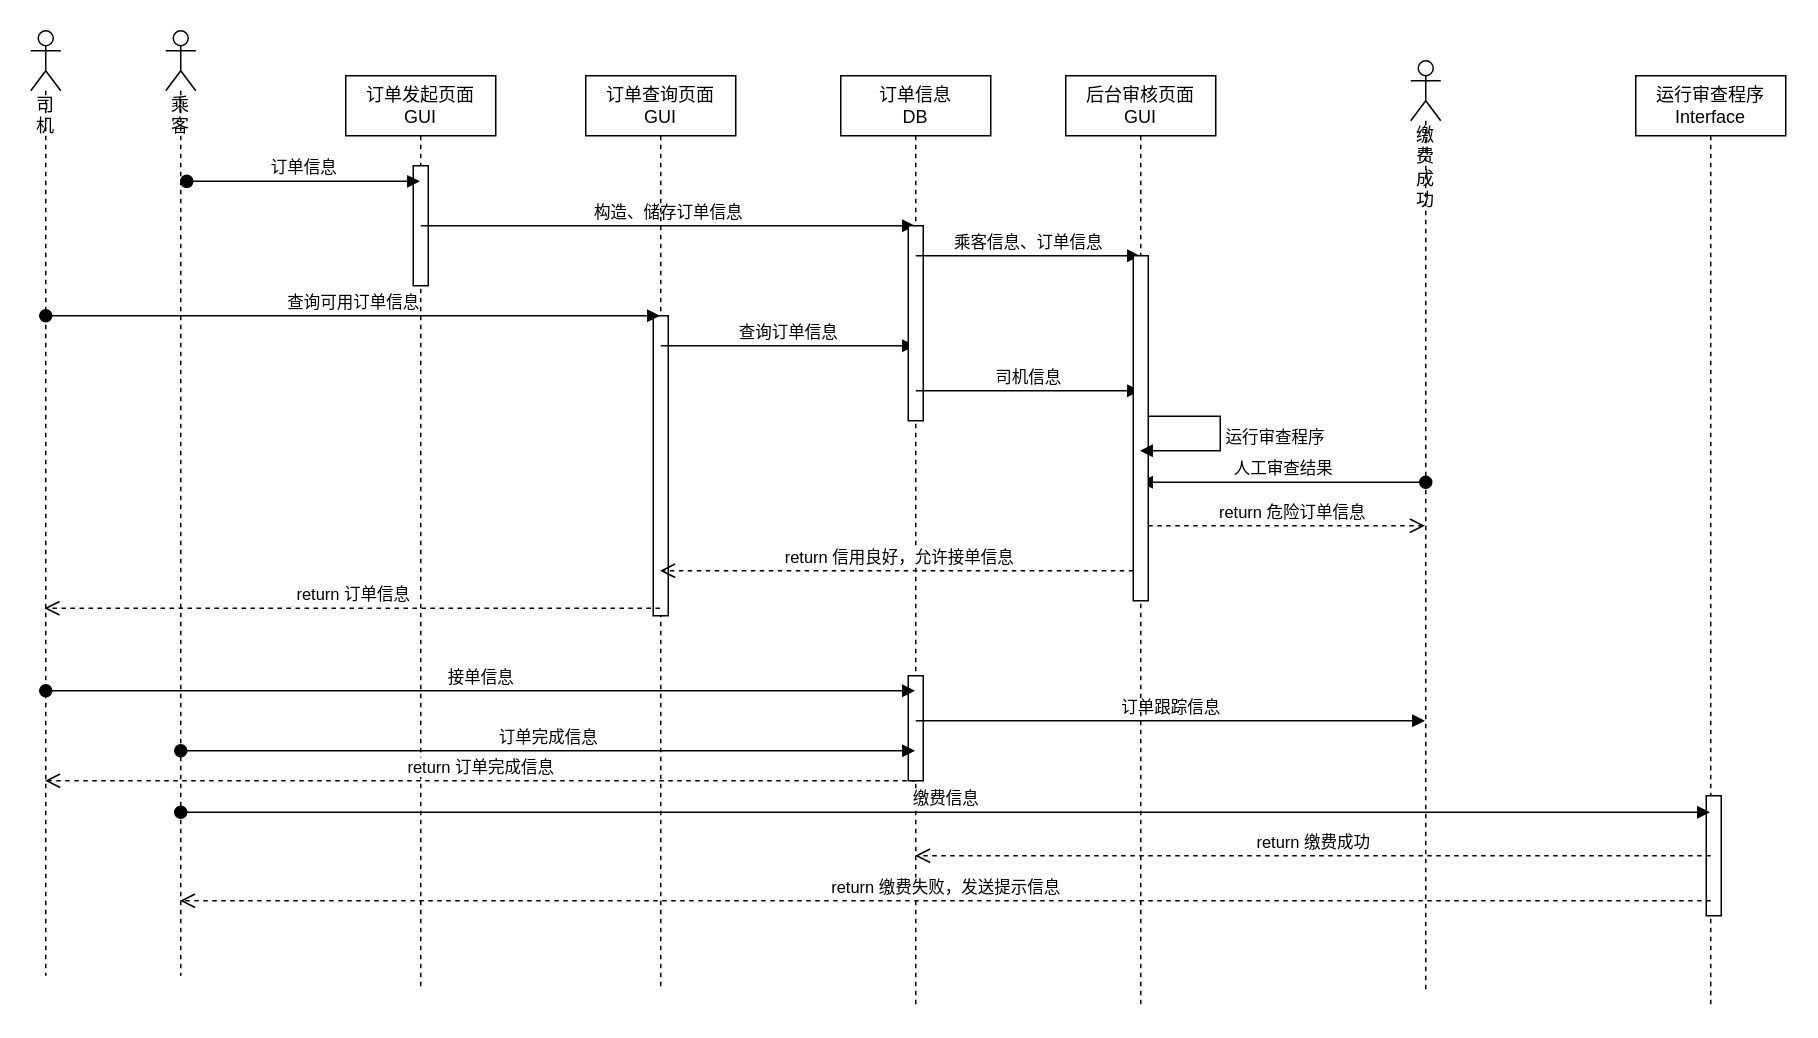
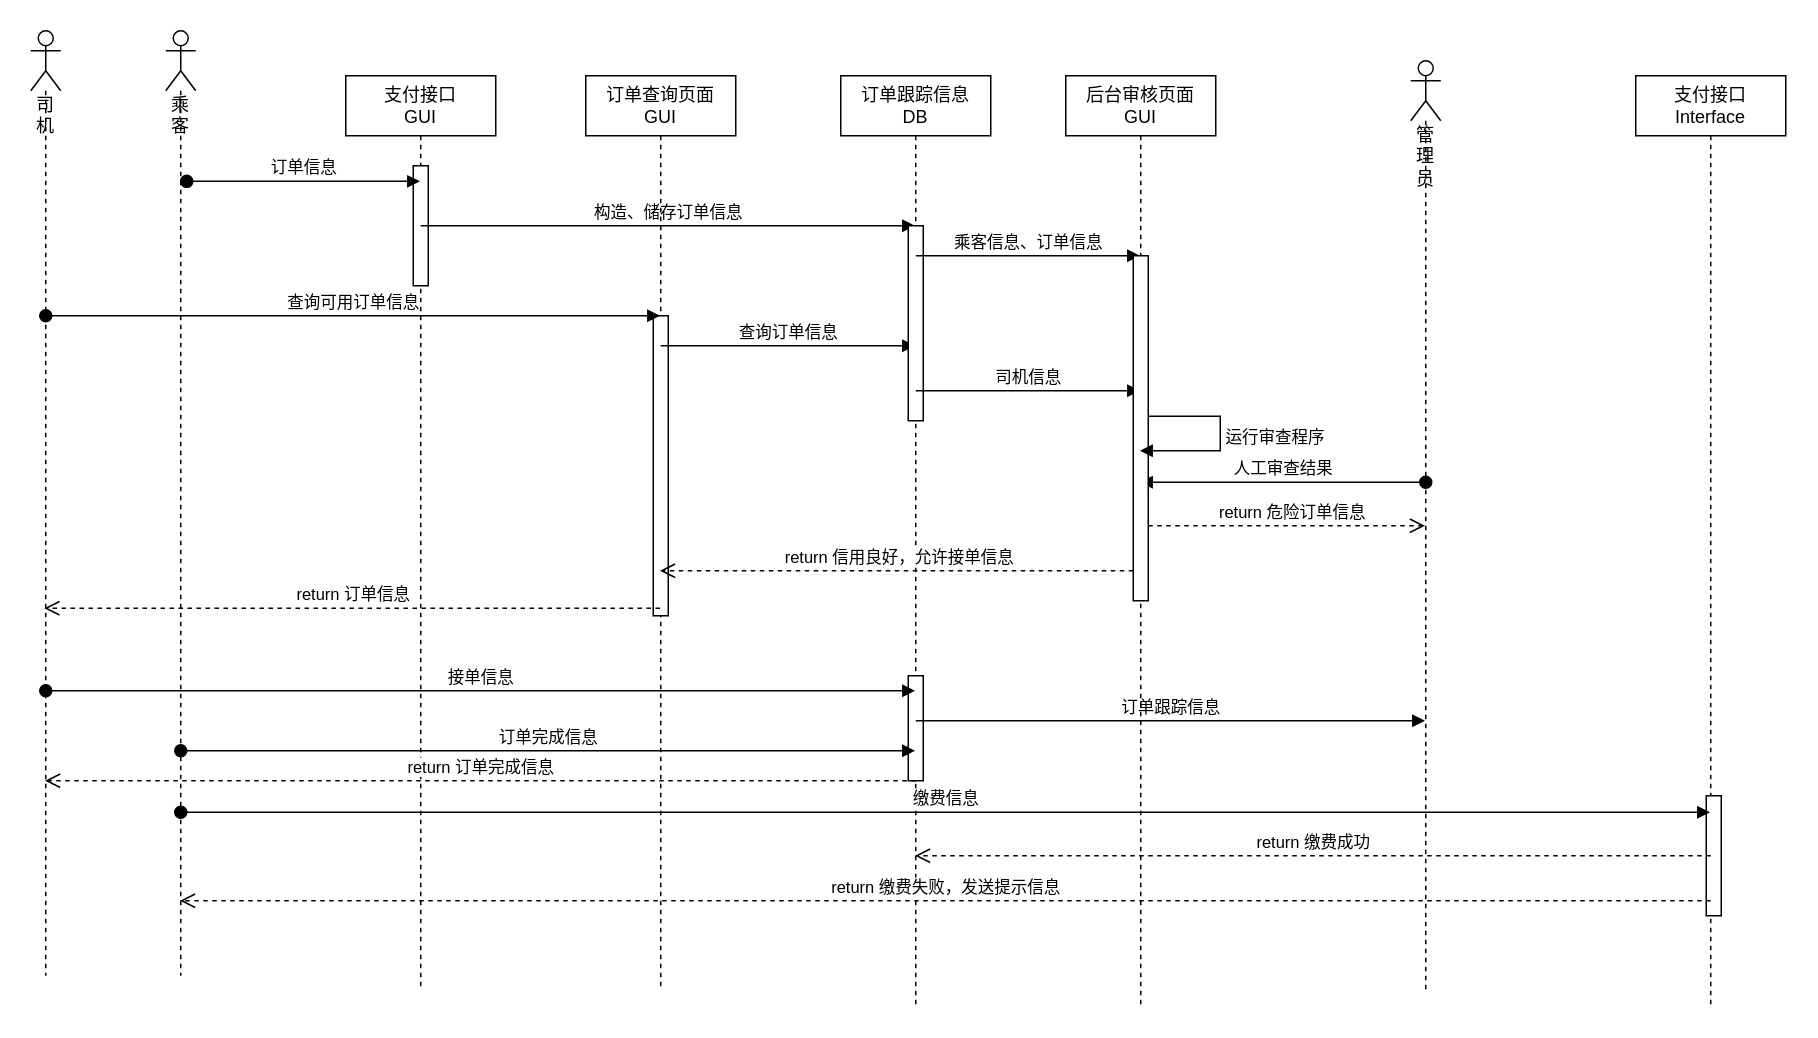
node "订单发起页面 GUI": label "订单发起页面 GUI" -> "支付接口 GUI"
node "订单信息 DB": label "订单信息 DB" -> "订单跟踪信息 DB"
node "运行审查程序 Interface": label "运行审查程序 Interface" -> "支付接口 Interface"
node "缴费成功": label "缴费成功" -> "管理员"
